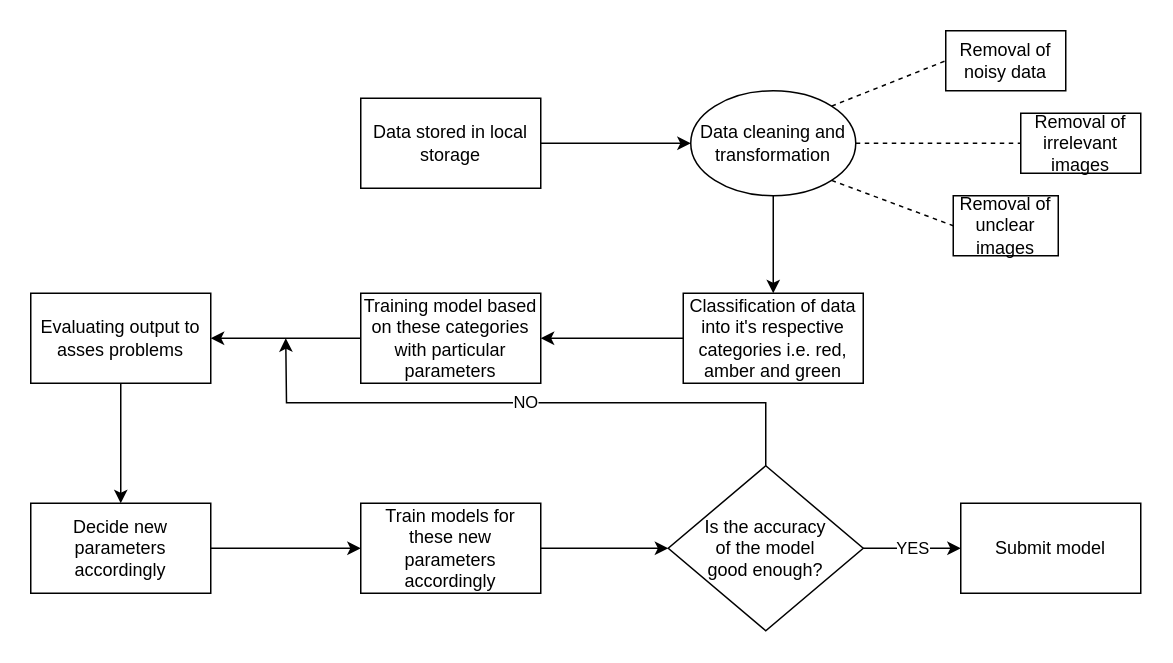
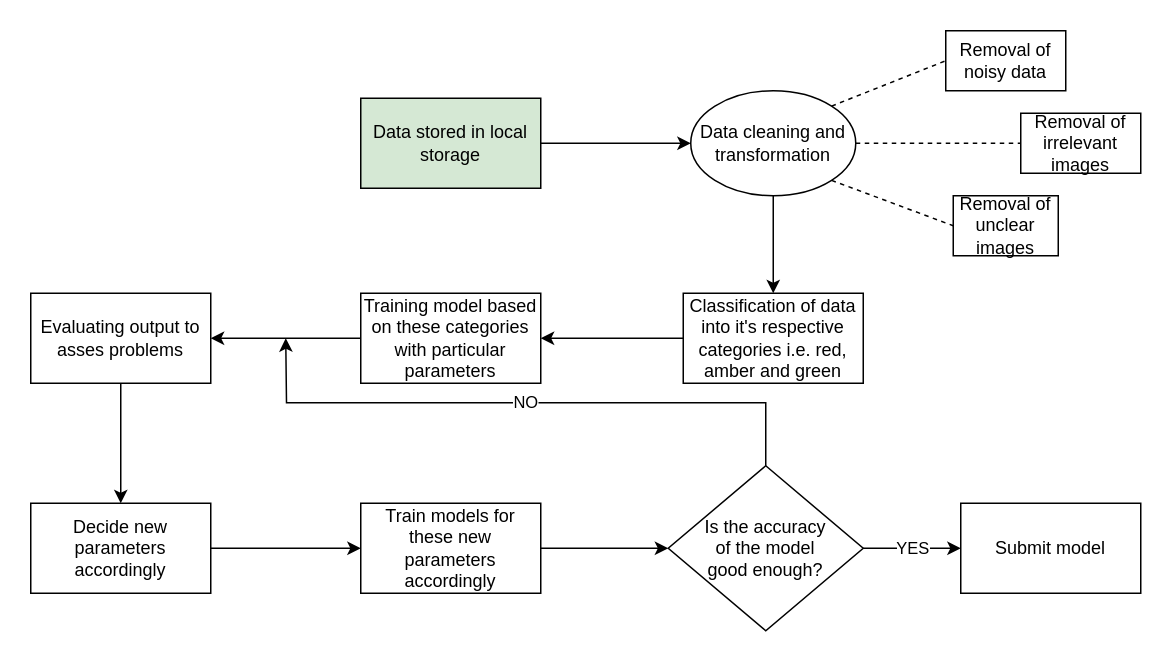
node "Data stored in local storage": fillcolor #ffffff -> #d5e8d4
